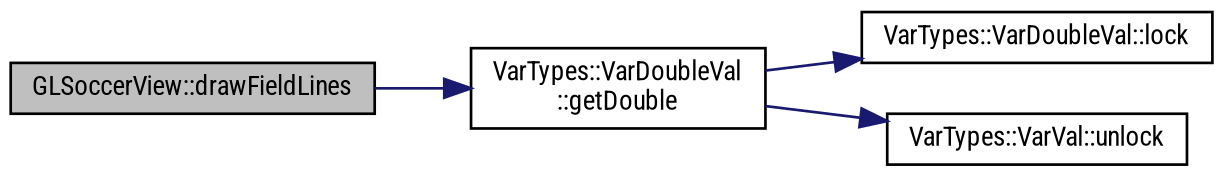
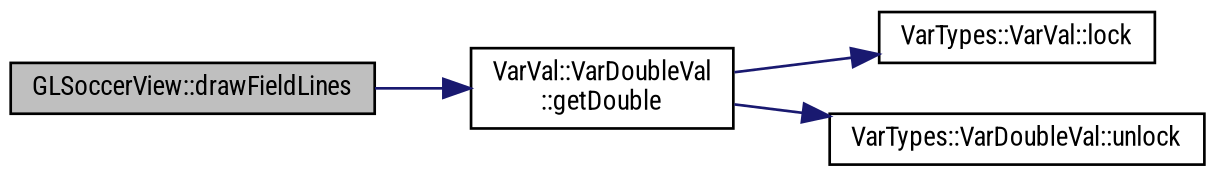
node "VarTypes::VarDoubleVal::lock": label "VarTypes::VarDoubleVal::lock" -> "VarTypes::VarVal::lock"
node "VarTypes::VarDoubleVal ::getDouble": label "VarTypes::VarDoubleVal ::getDouble" -> "VarVal::VarDoubleVal ::getDouble"
node "VarTypes::VarVal::unlock": label "VarTypes::VarVal::unlock" -> "VarTypes::VarDoubleVal::unlock"
